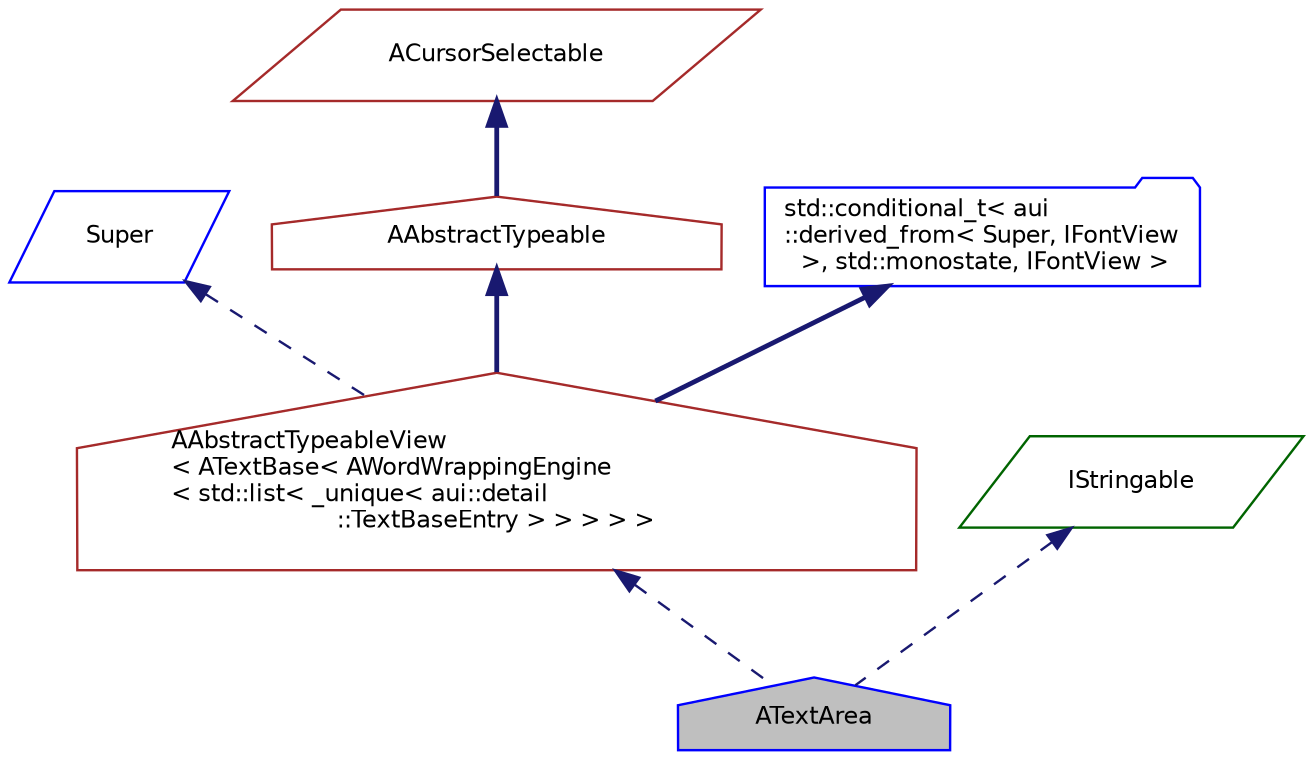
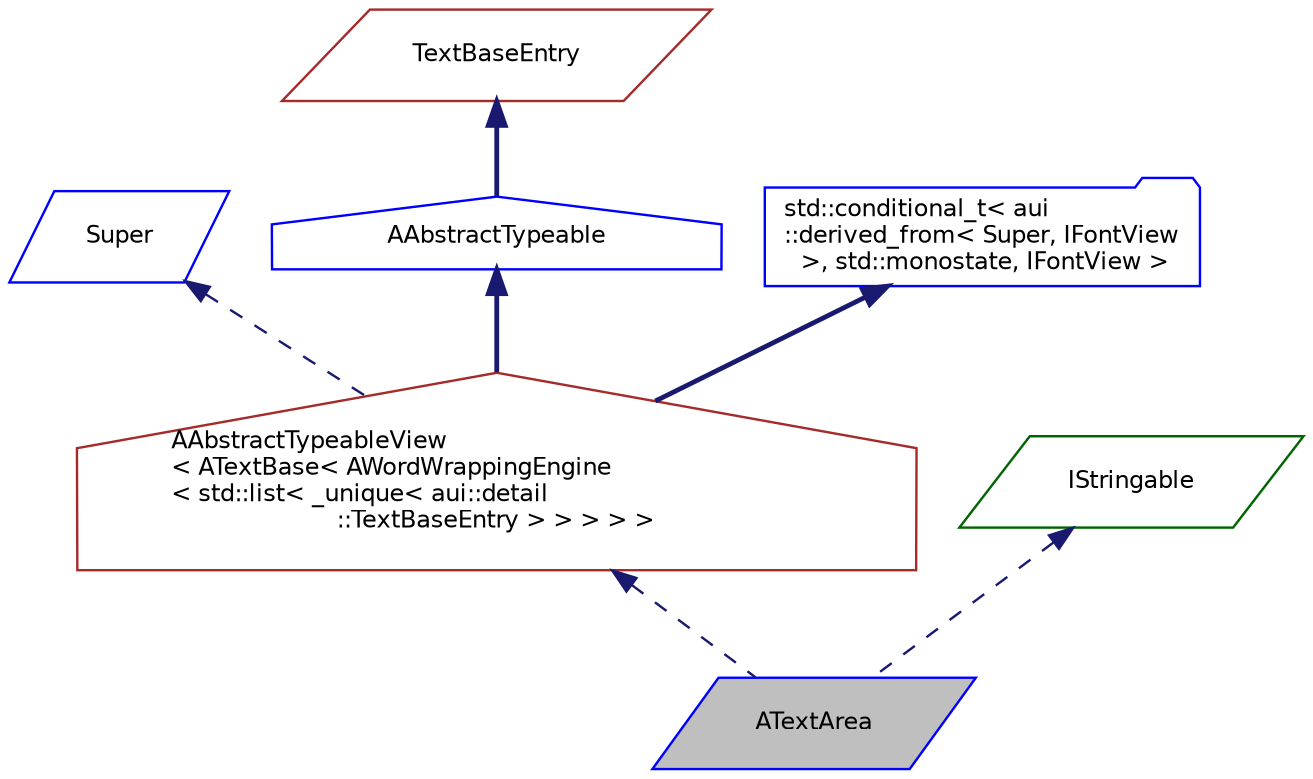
node "ACursorSelectable": label "ACursorSelectable" -> "TextBaseEntry"
node "AAbstractTypeable": color brown -> blue
node "ATextArea": shape house -> parallelogram
